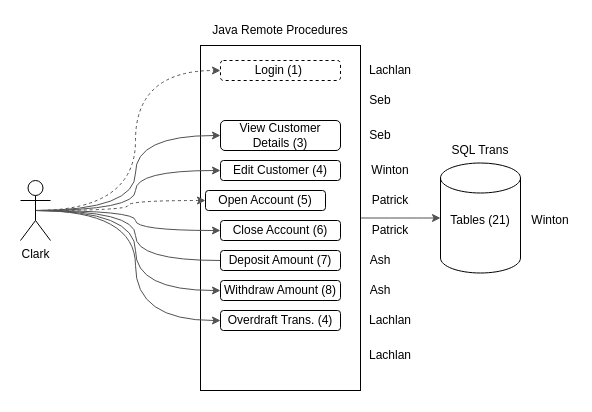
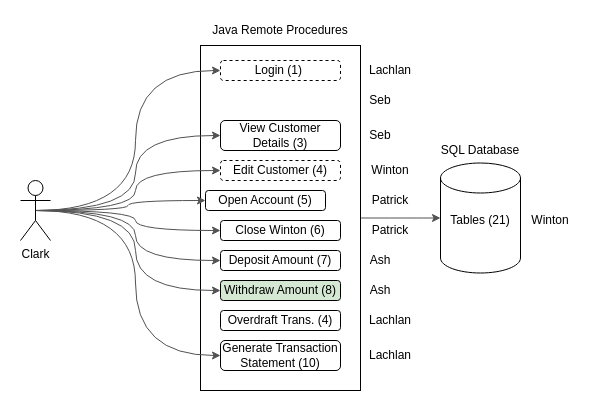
edge "Clark" -> "Login (1)": style dashed -> solid
node "SQL Trans": label "SQL Trans" -> "SQL Database"
node "Edit Customer (4)": style solid -> dashed
edge "Clark" -> "Open Account (5)": style dashed -> solid
node "Close Account (6)": label "Close Account (6)" -> "Close Winton (6)"
edge "Clark" -- "Deposit Amount (7)": arrowhead none -> classic
edge "Clark" -> "Overdraft Trans. (4)": removed
node "Withdraw Amount (8)": fillcolor #ffffff -> #d5e8d4
edge "Clark" -> "Generate Transaction Statement (10)": added
node "Generate Transaction Statement (10)": added
